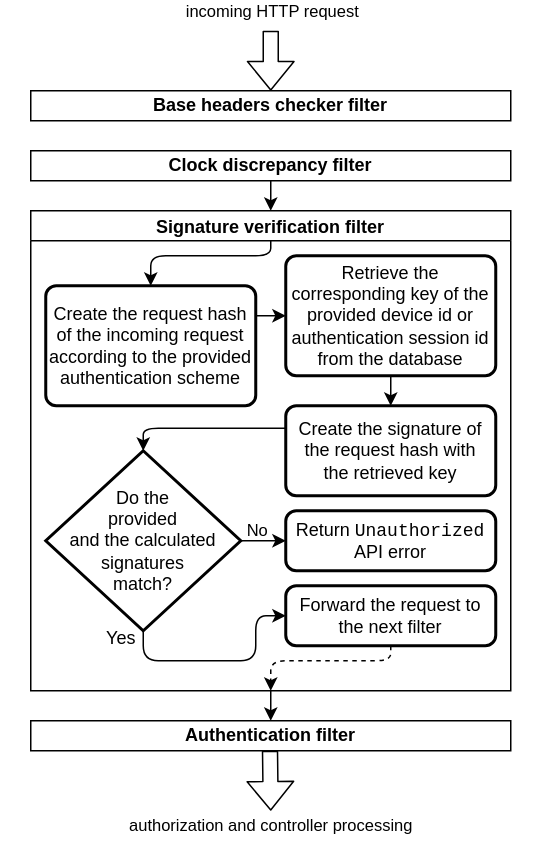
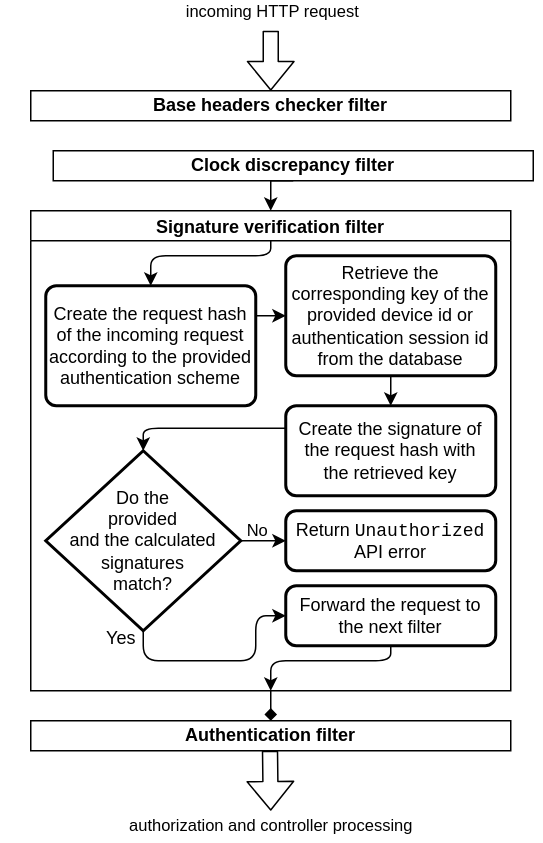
node "Clock discrepancy filter": moved (271, 166) -> (293, 166)
edge "Forward the request to the next filter" -> "Signature verification filter": style dashed -> solid
edge "Signature verification filter" -> "Authentication filter": arrowhead classic -> diamond
